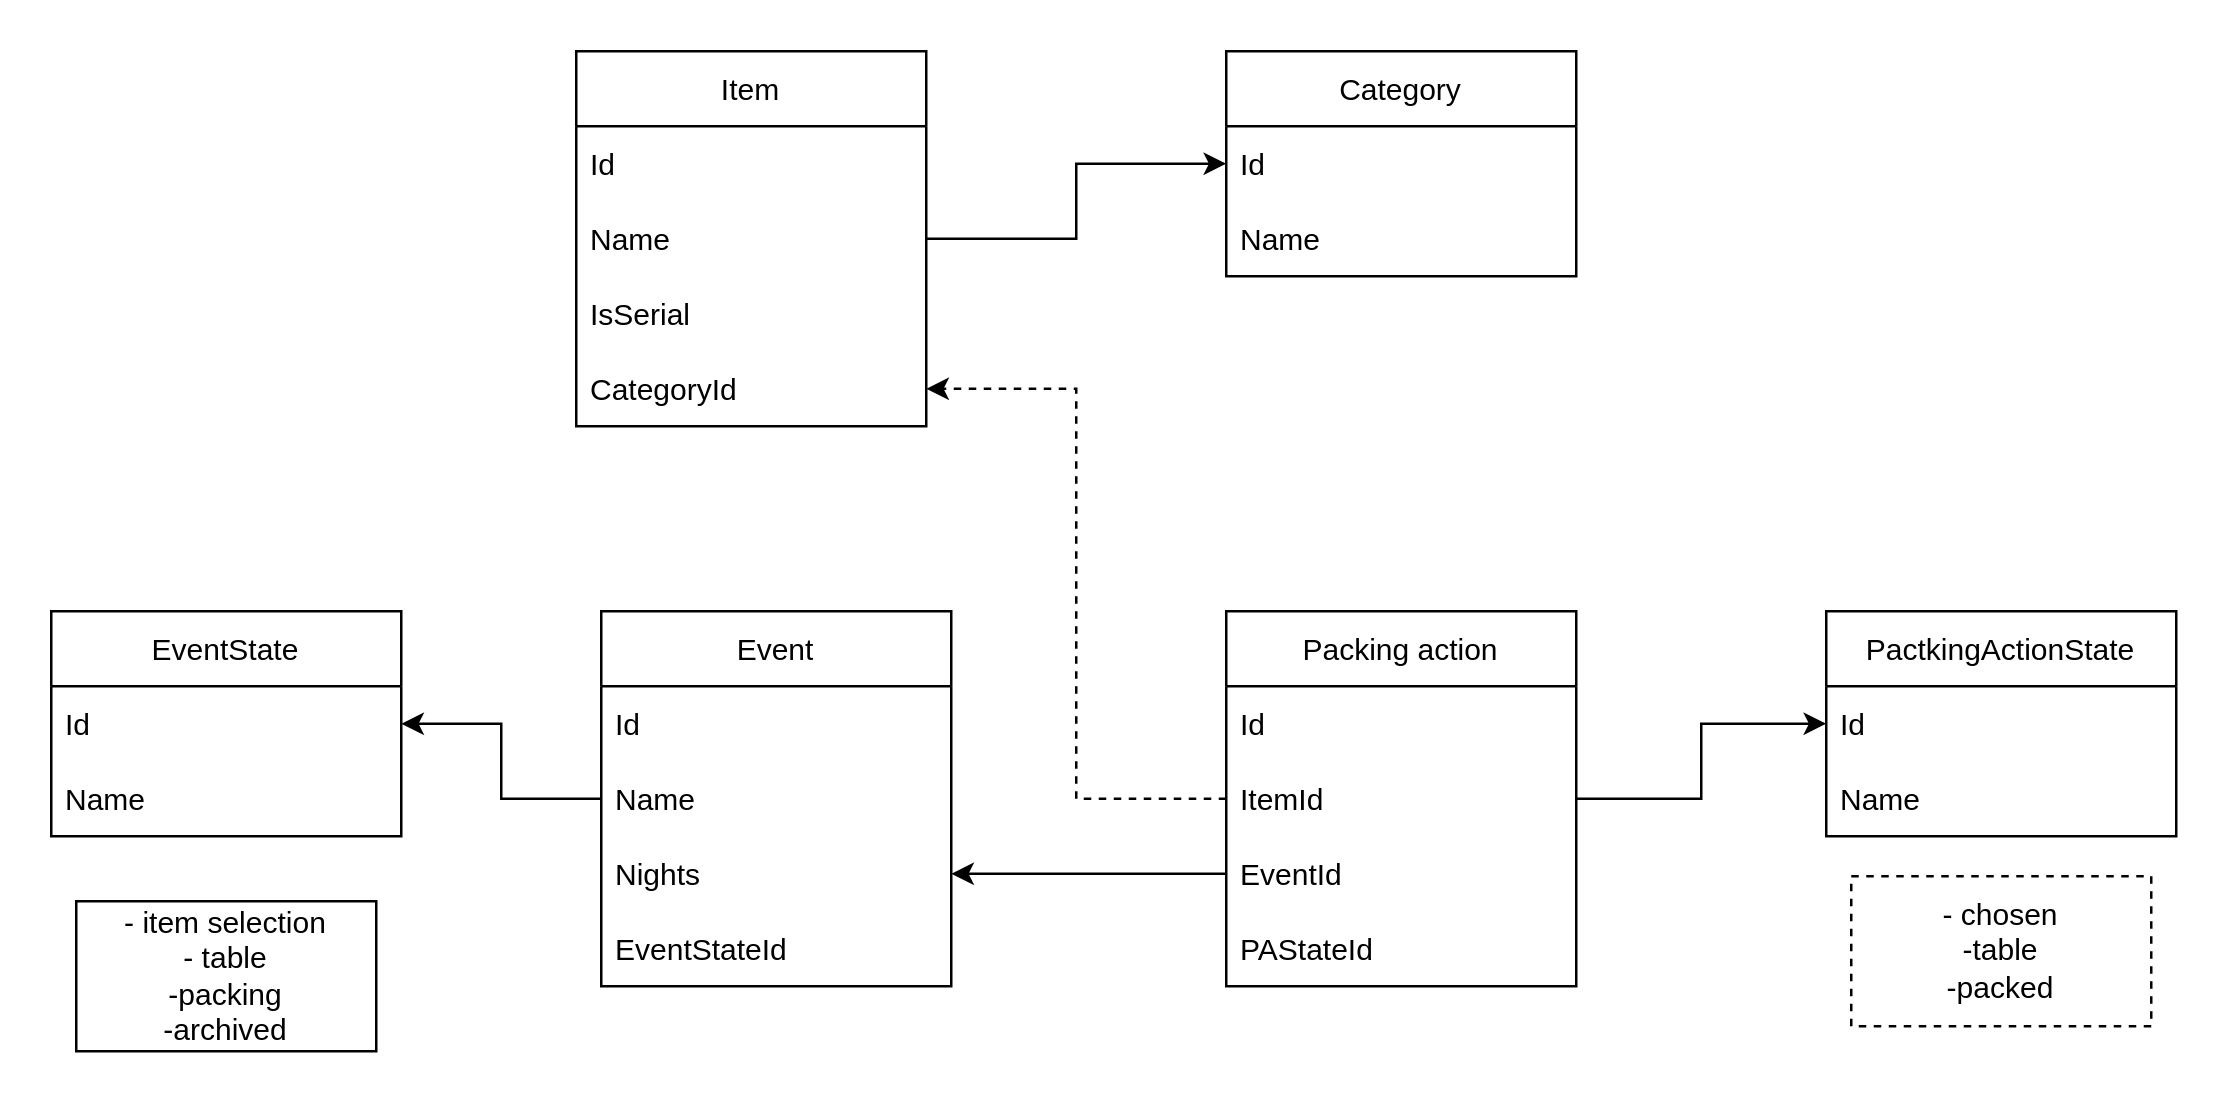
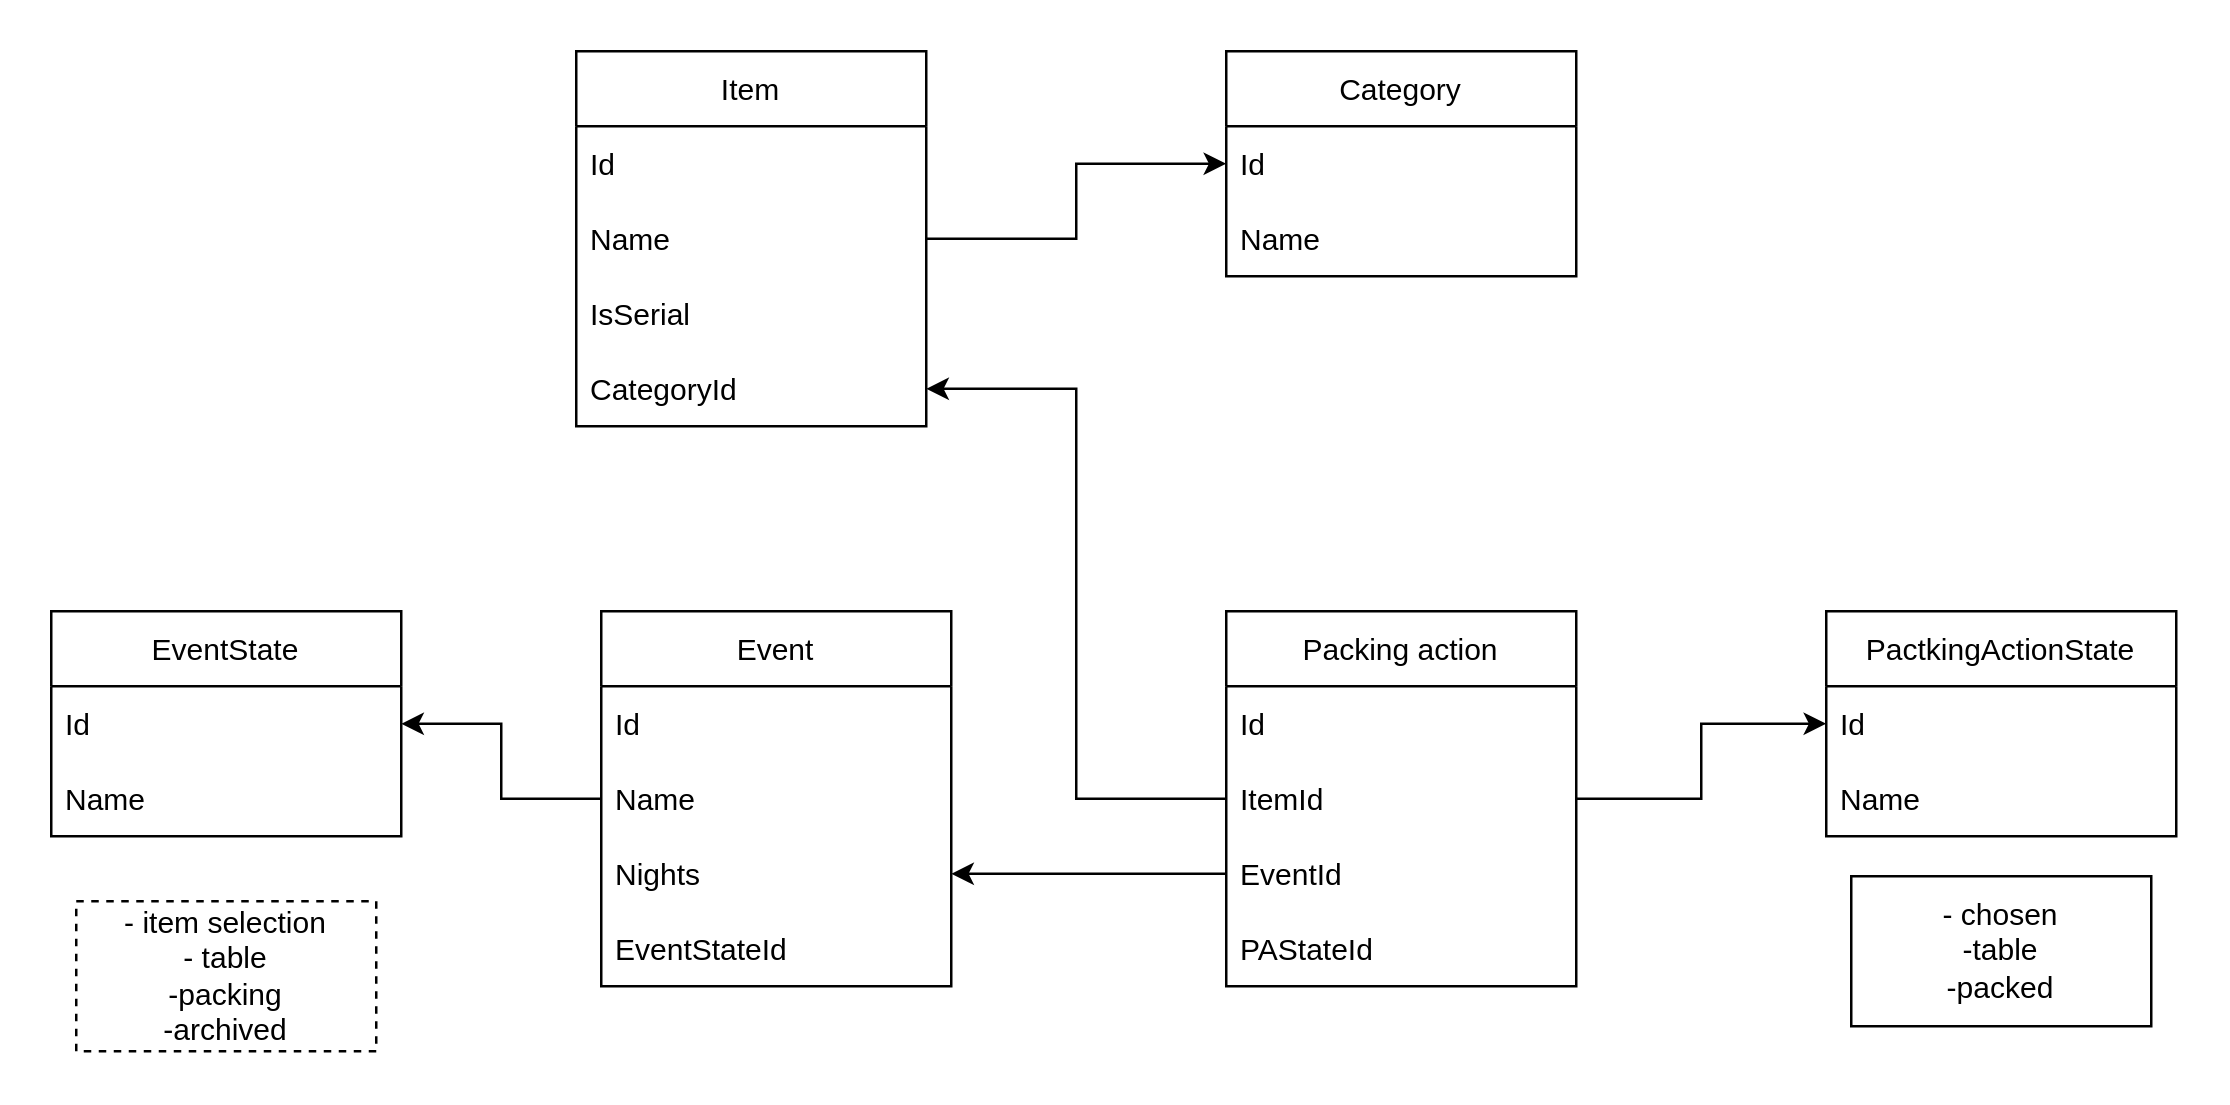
edge "ItemId" -> "CategoryId": style dashed -> solid
node "- chosen -table -packed": style dashed -> solid
node "- item selection - table -packing -archived": style solid -> dashed
